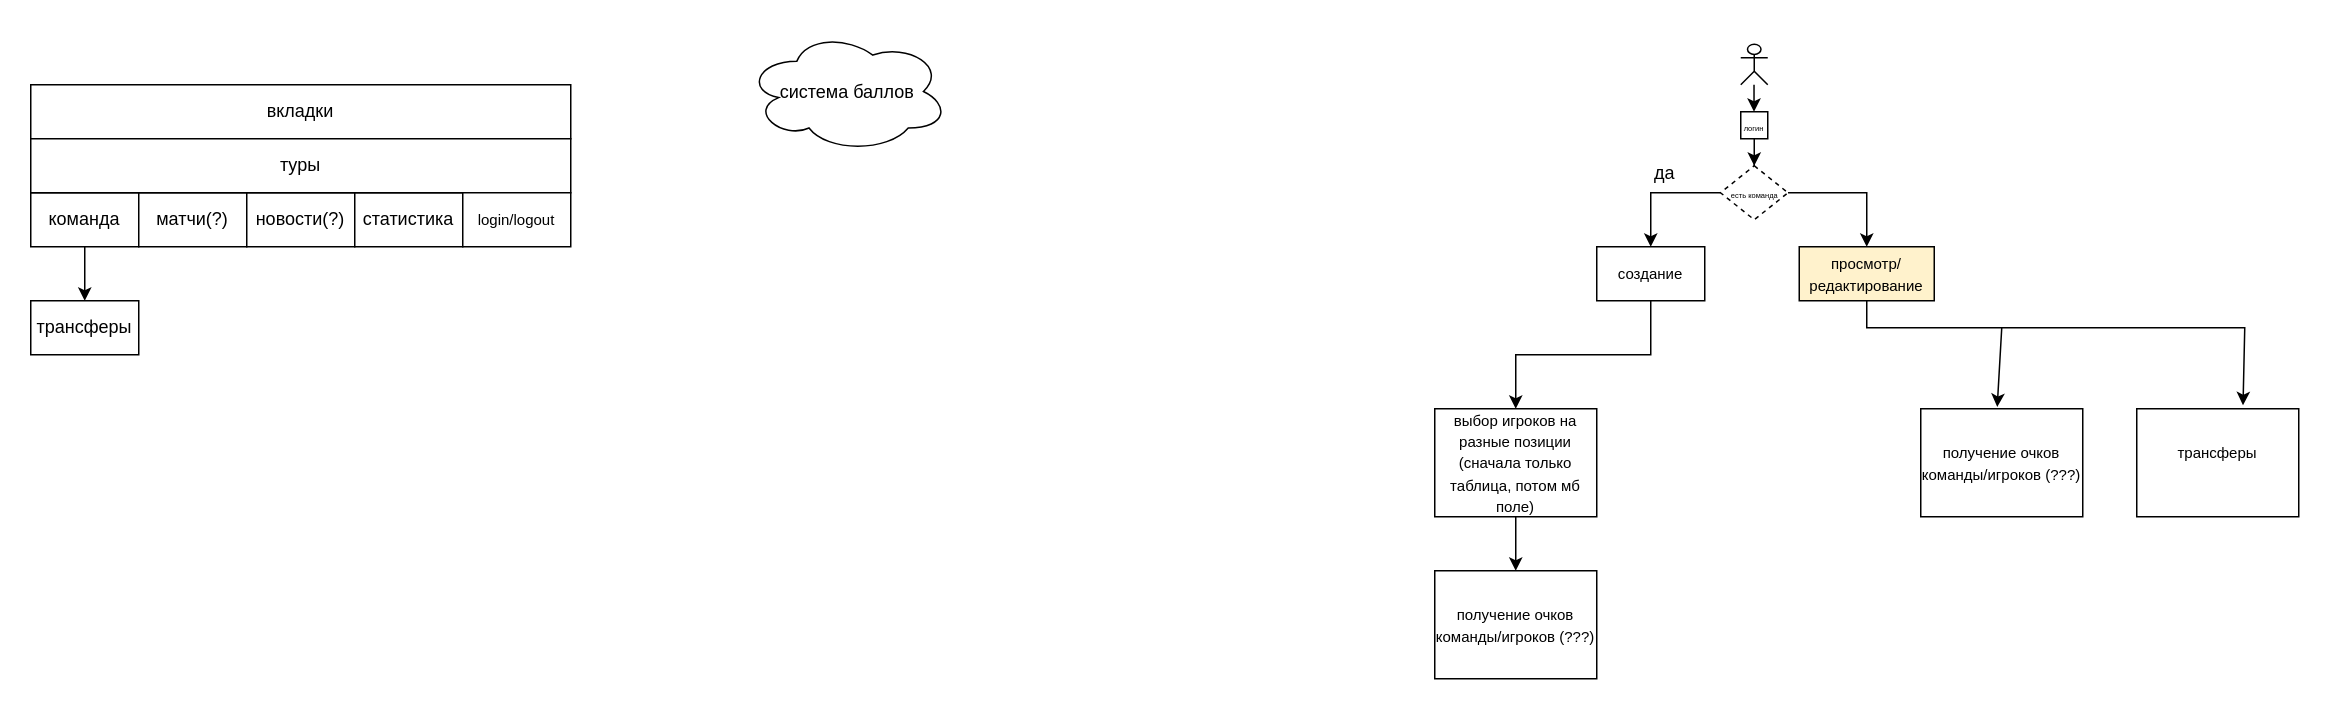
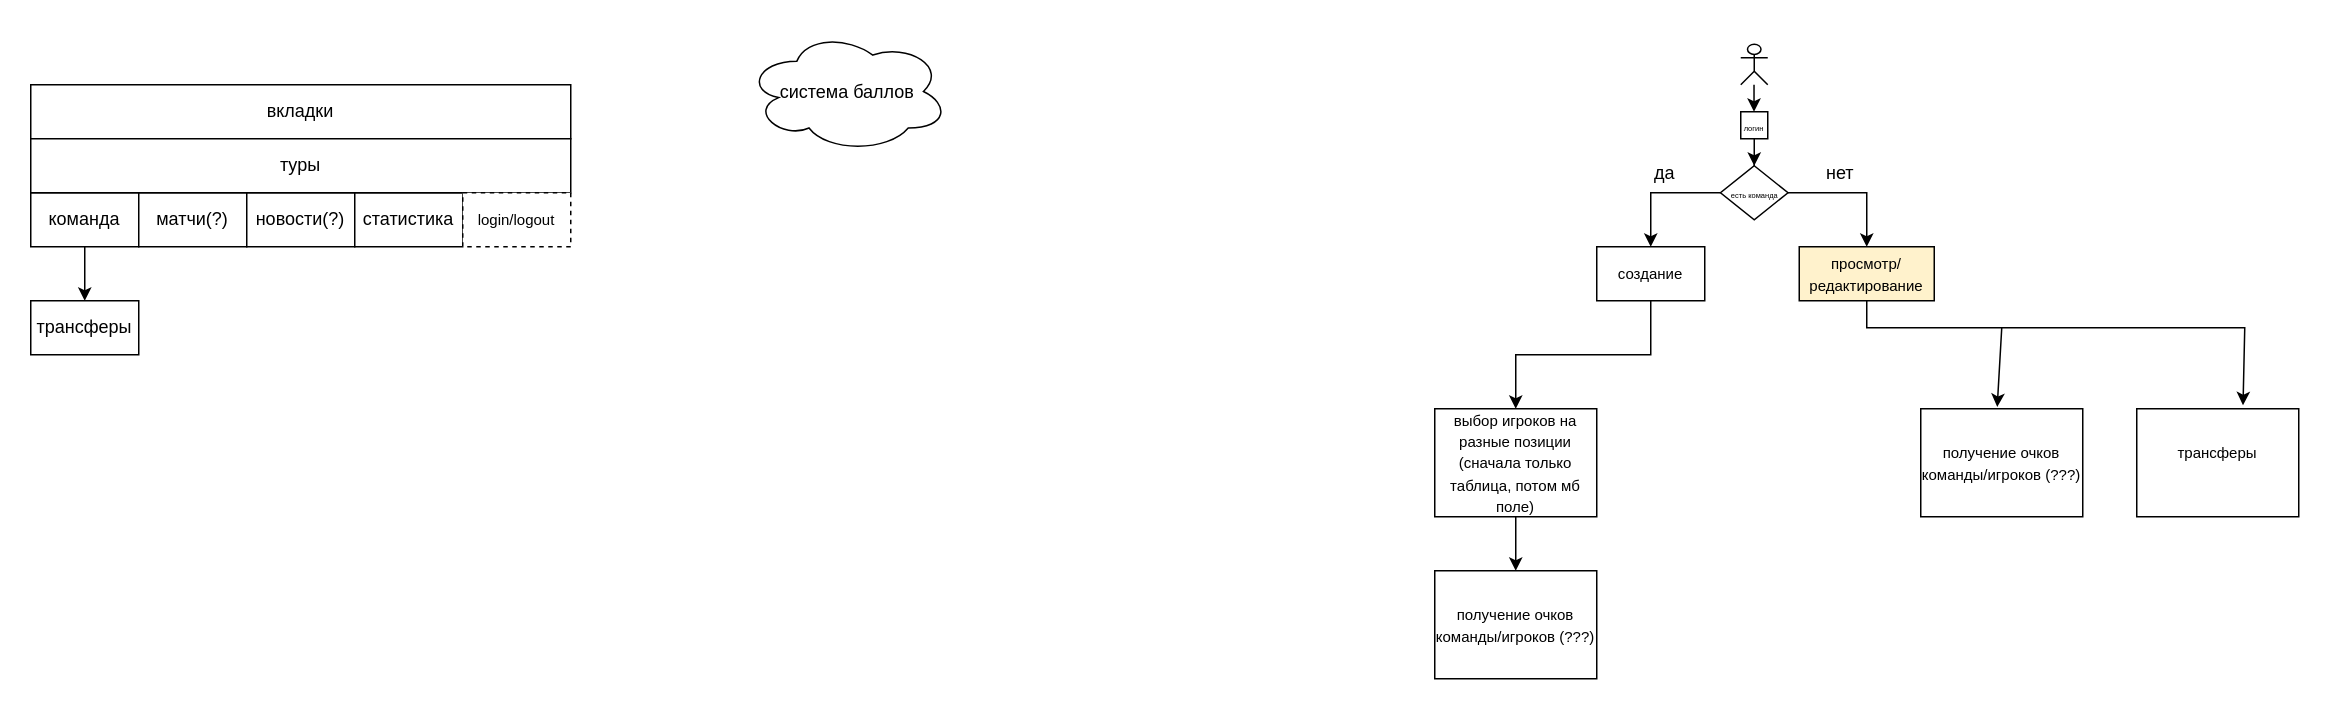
node "нет": added
node "есть команда": style dashed -> solid
node "login/logout": style solid -> dashed
